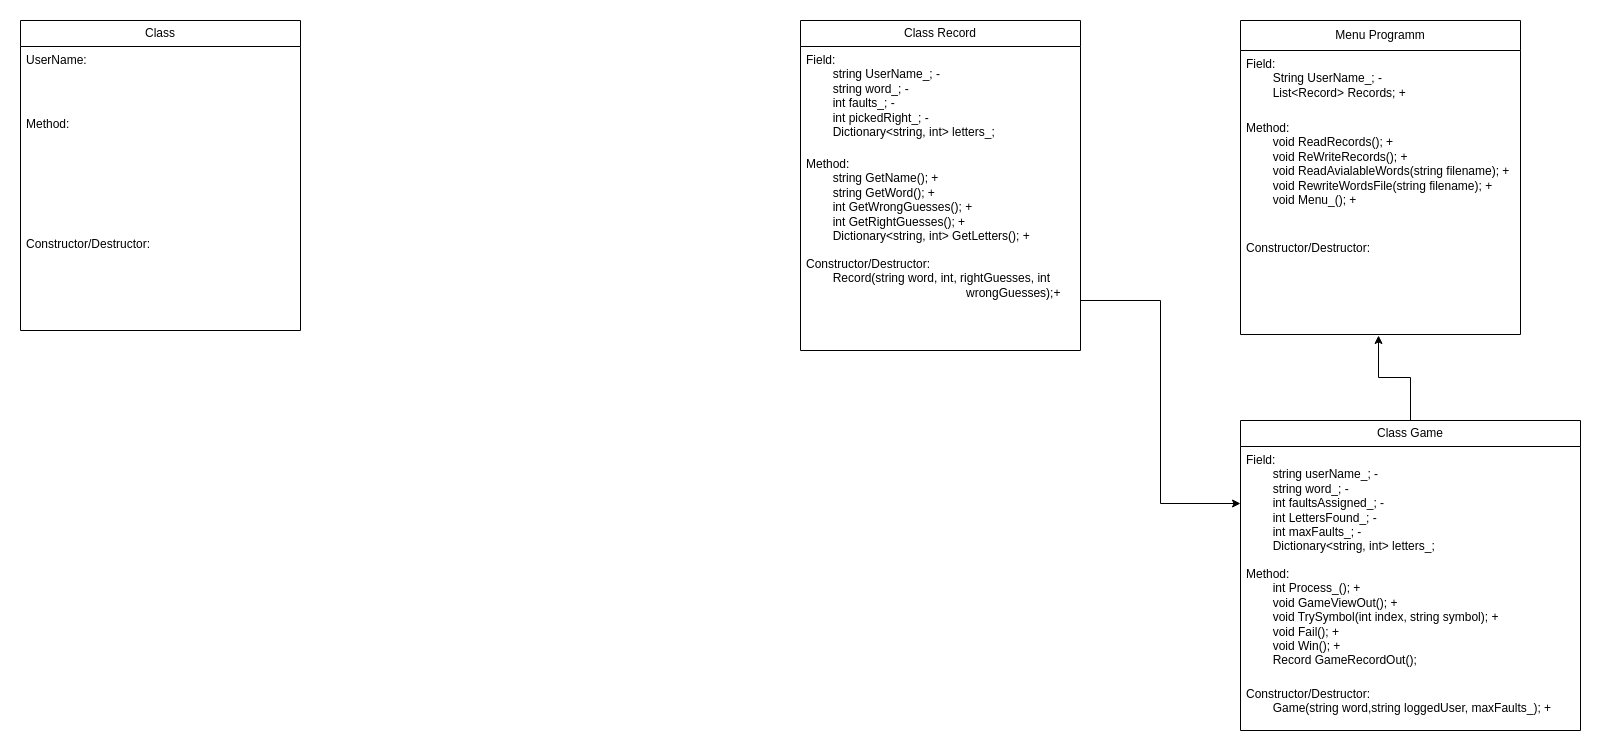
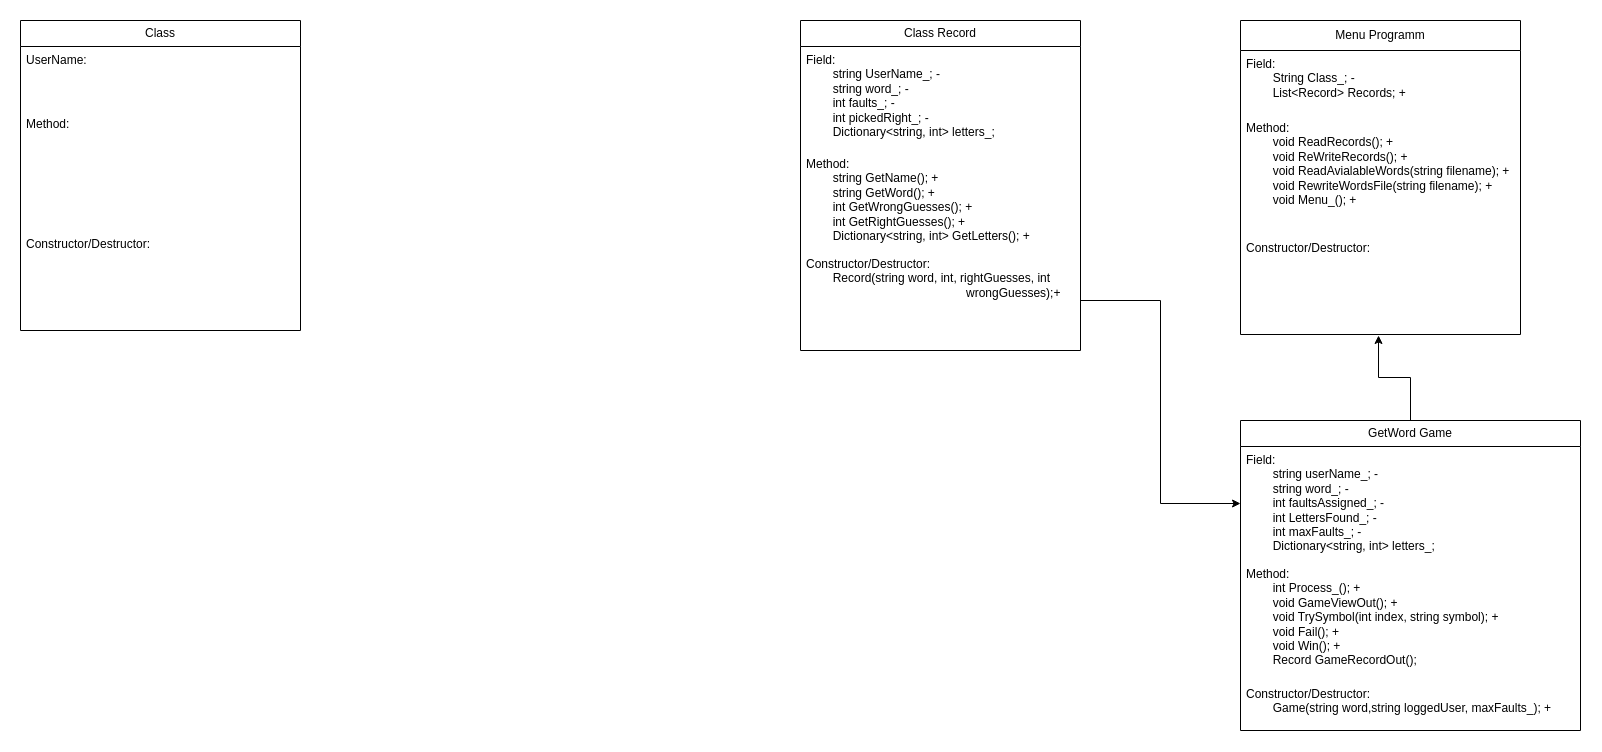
node "Field: String UserName_; - List<Record> Records; +": label "Field: String UserName_; - List<Record> Records; +" -> "Field: String Class_; - List<Record> Records; +"
node "Class Game": label "Class Game" -> "GetWord Game"
